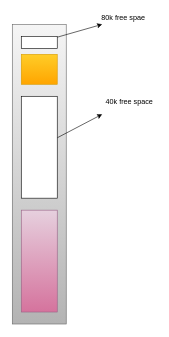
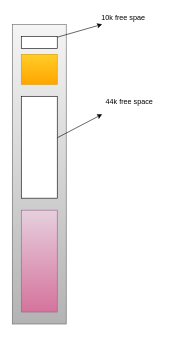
node "80k free spae": label "80k free spae" -> "10k free spae"
node "40k free space": label "40k free space" -> "44k free space"
